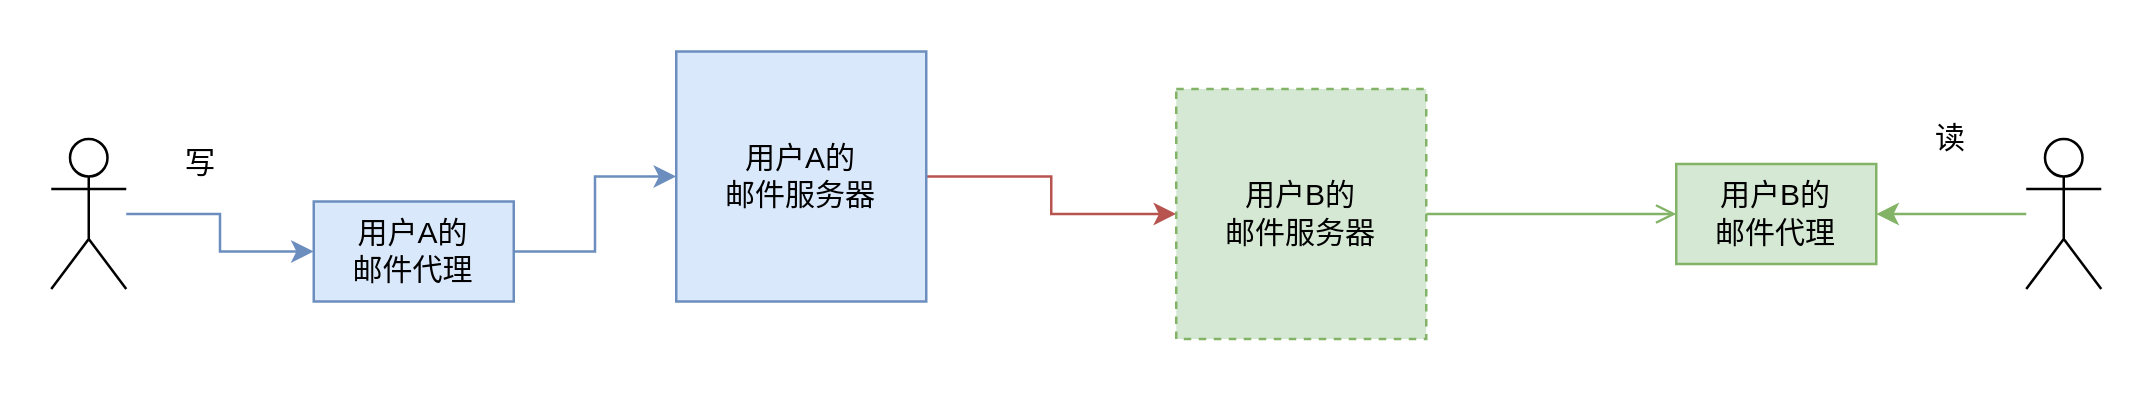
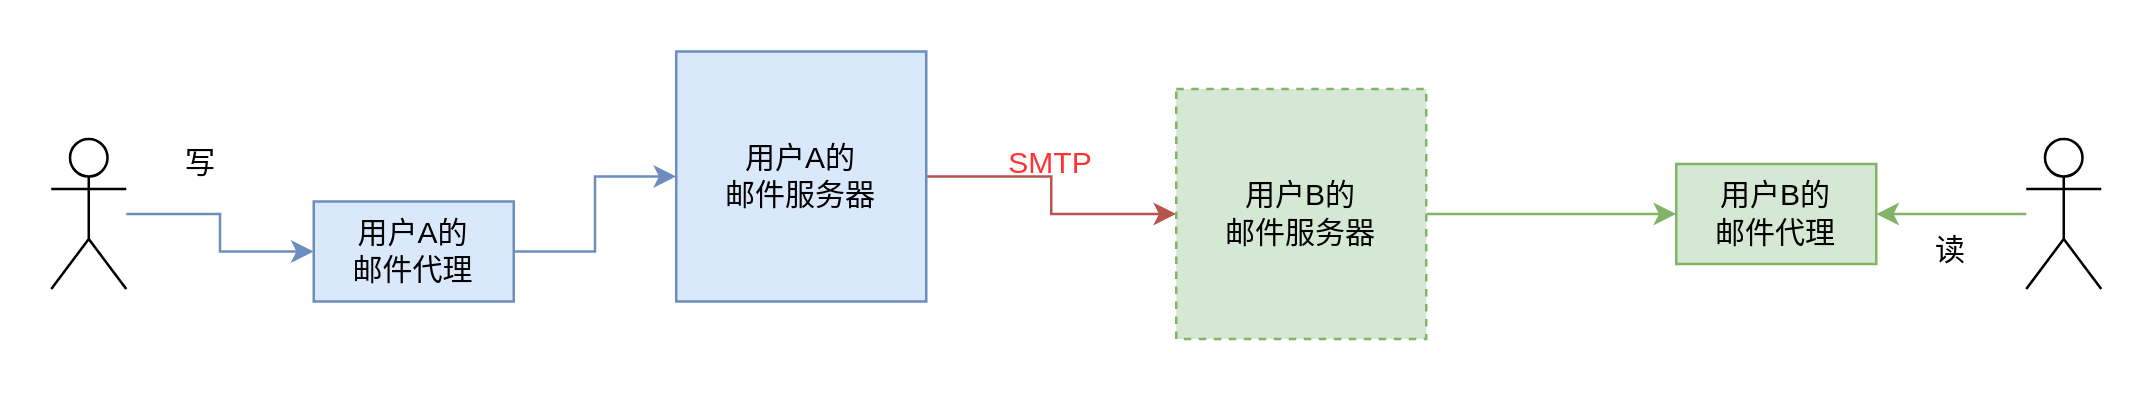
node "读": moved (1951, 139) -> (1951, 251)
node "SMTP": added
edge "用户B的 邮件服务器" -> "用户B的 邮件代理": arrowhead open -> classic
